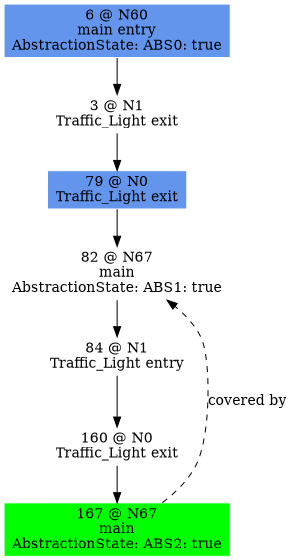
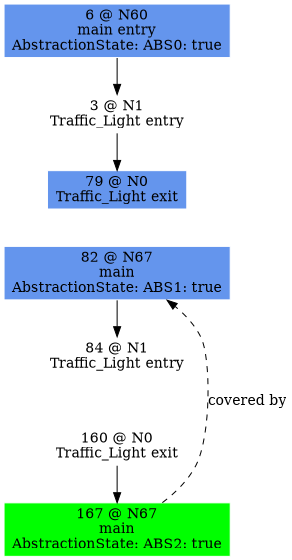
node "3 @ N1 Traffic_Light exit": label "3 @ N1 Traffic_Light exit" -> "3 @ N1 Traffic_Light entry"
edge "79 @ N0 Traffic_Light exit" -> "82 @ N67 main AbstractionState: ABS1: true": removed
node "82 @ N67 main AbstractionState: ABS1: true": fillcolor white -> cornflowerblue
edge "84 @ N1 Traffic_Light entry" -> "160 @ N0 Traffic_Light exit": removed
